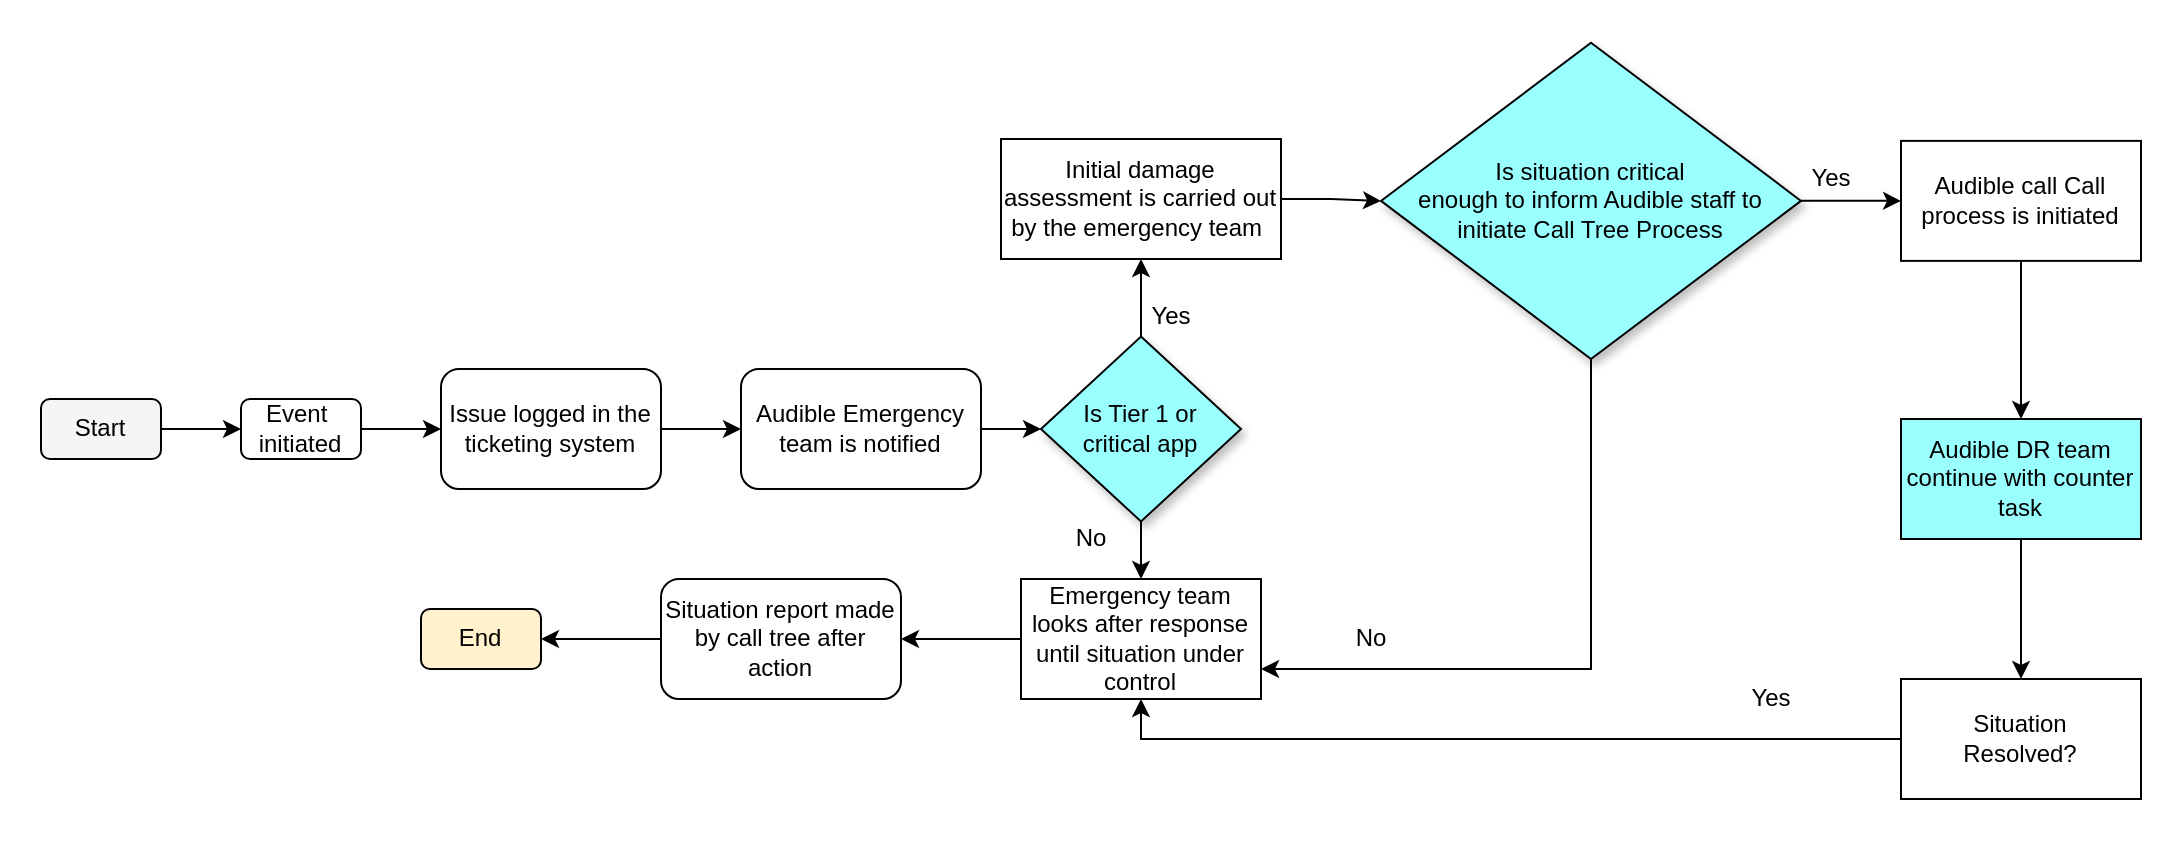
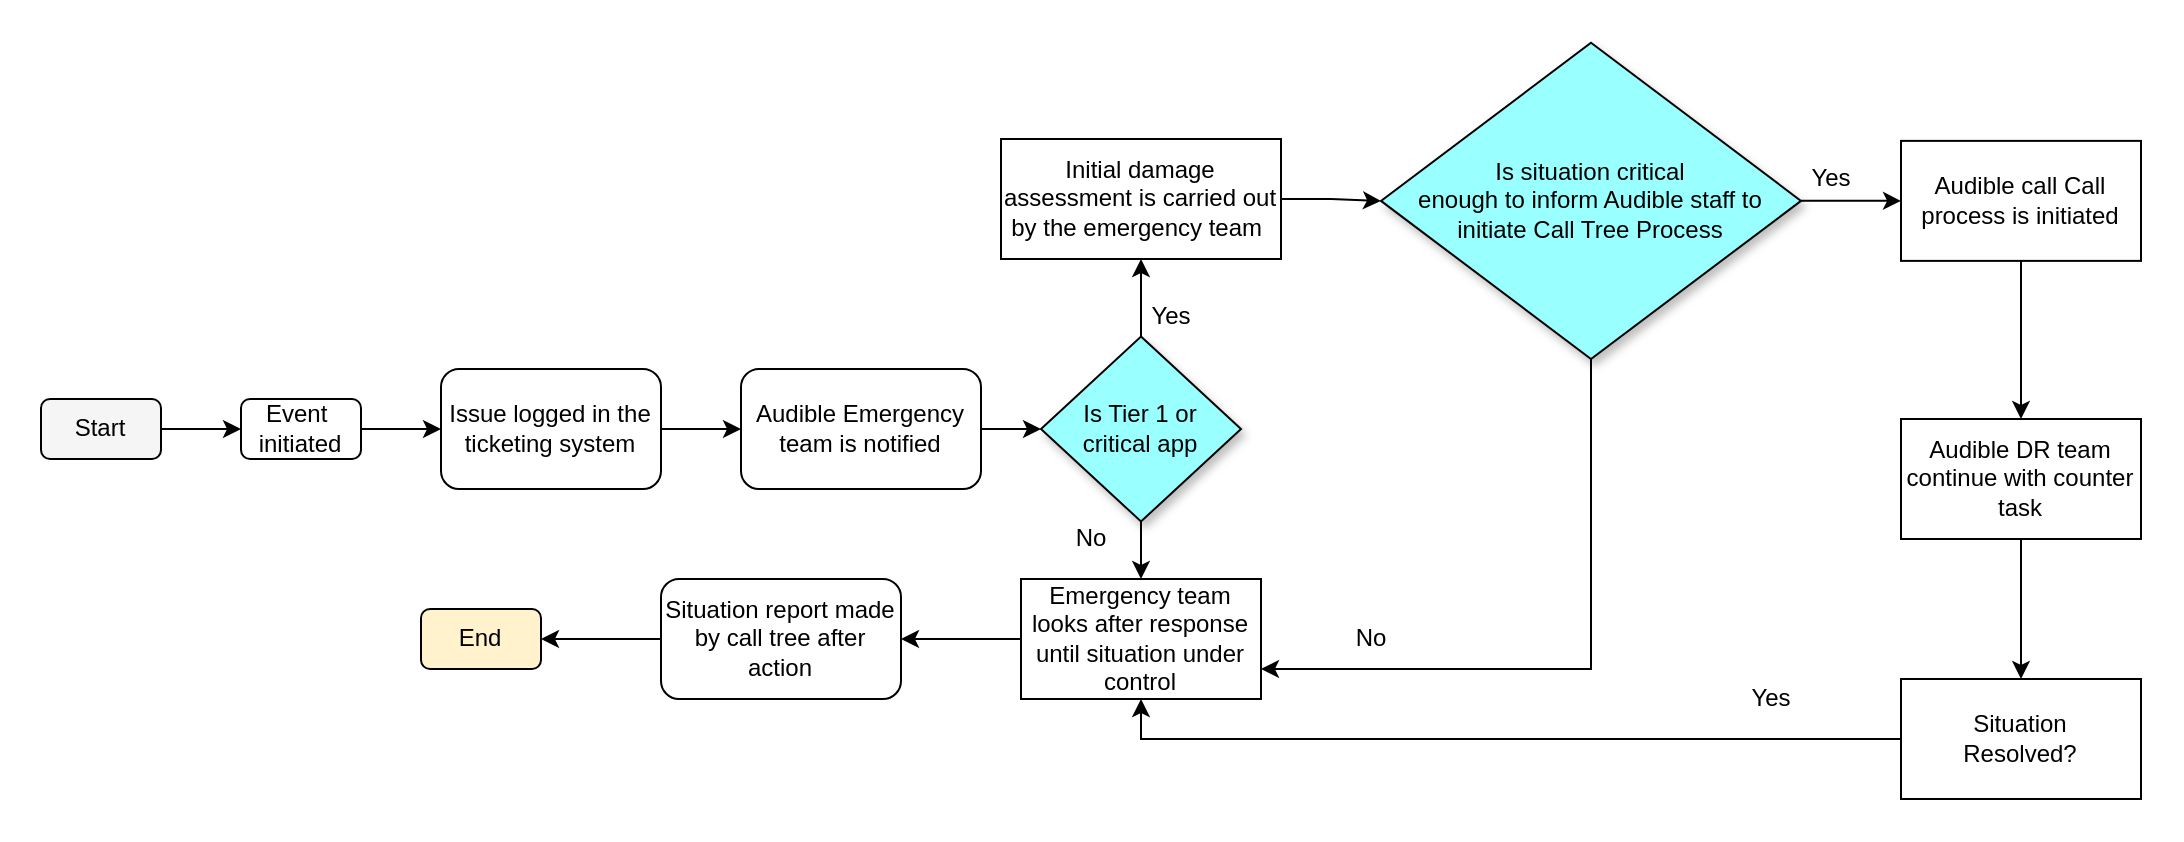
node "Audible DR team continue with counter task": fillcolor #99ffff -> #ffffff
